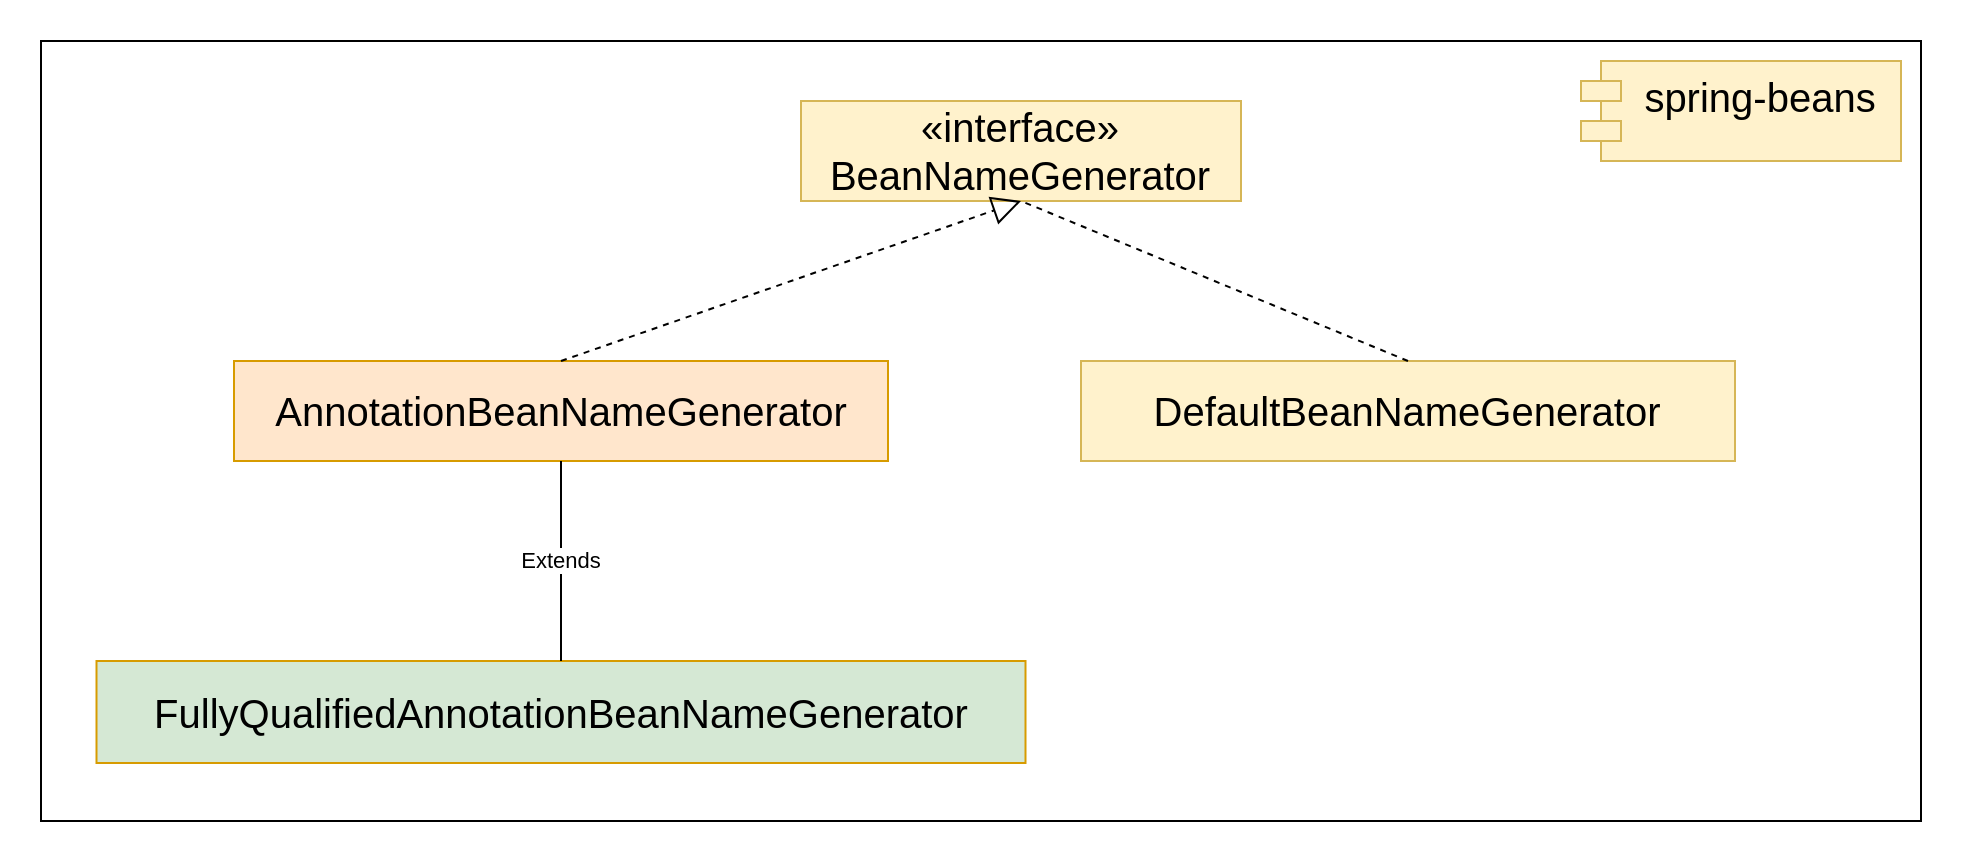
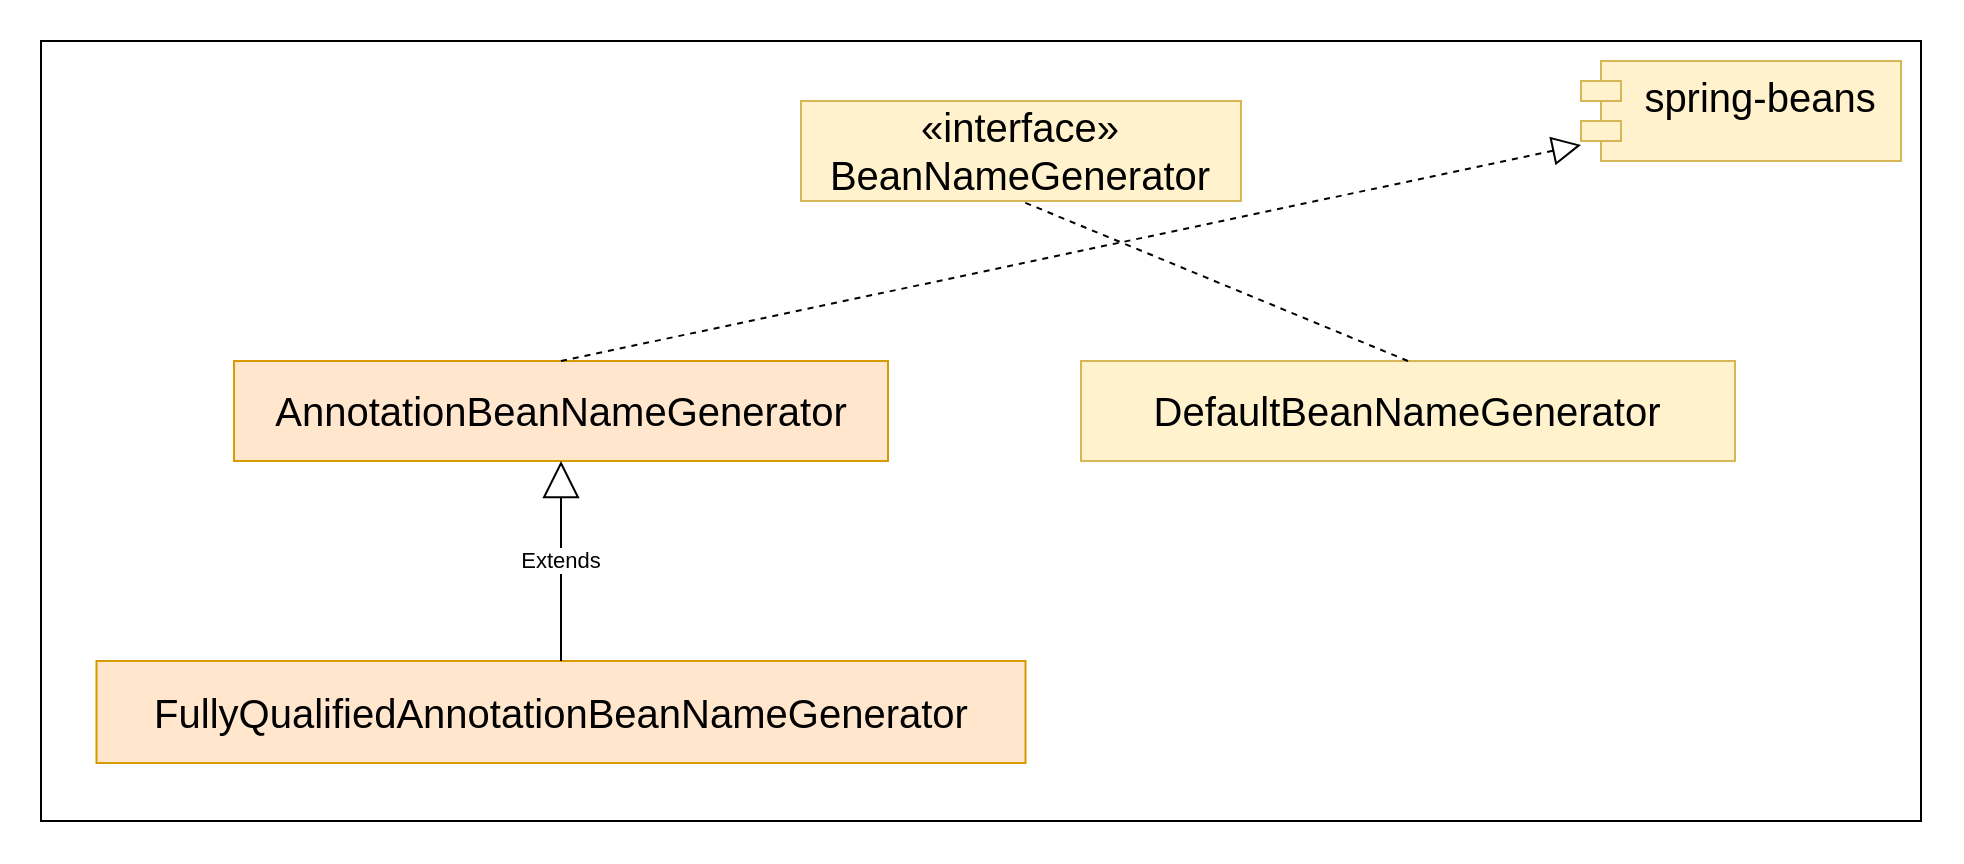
edge "AnnotationBeanNameGenerator" -> "«interface» BeanNameGenerator": now "AnnotationBeanNameGenerator" -> "spring-beans"
edge "AnnotationBeanNameGenerator" -- "FullyQualifiedAnnotationBeanNameGenerator": arrowhead none -> block
node "FullyQualifiedAnnotationBeanNameGenerator": fillcolor #d5e8d4 -> #ffe6cc
